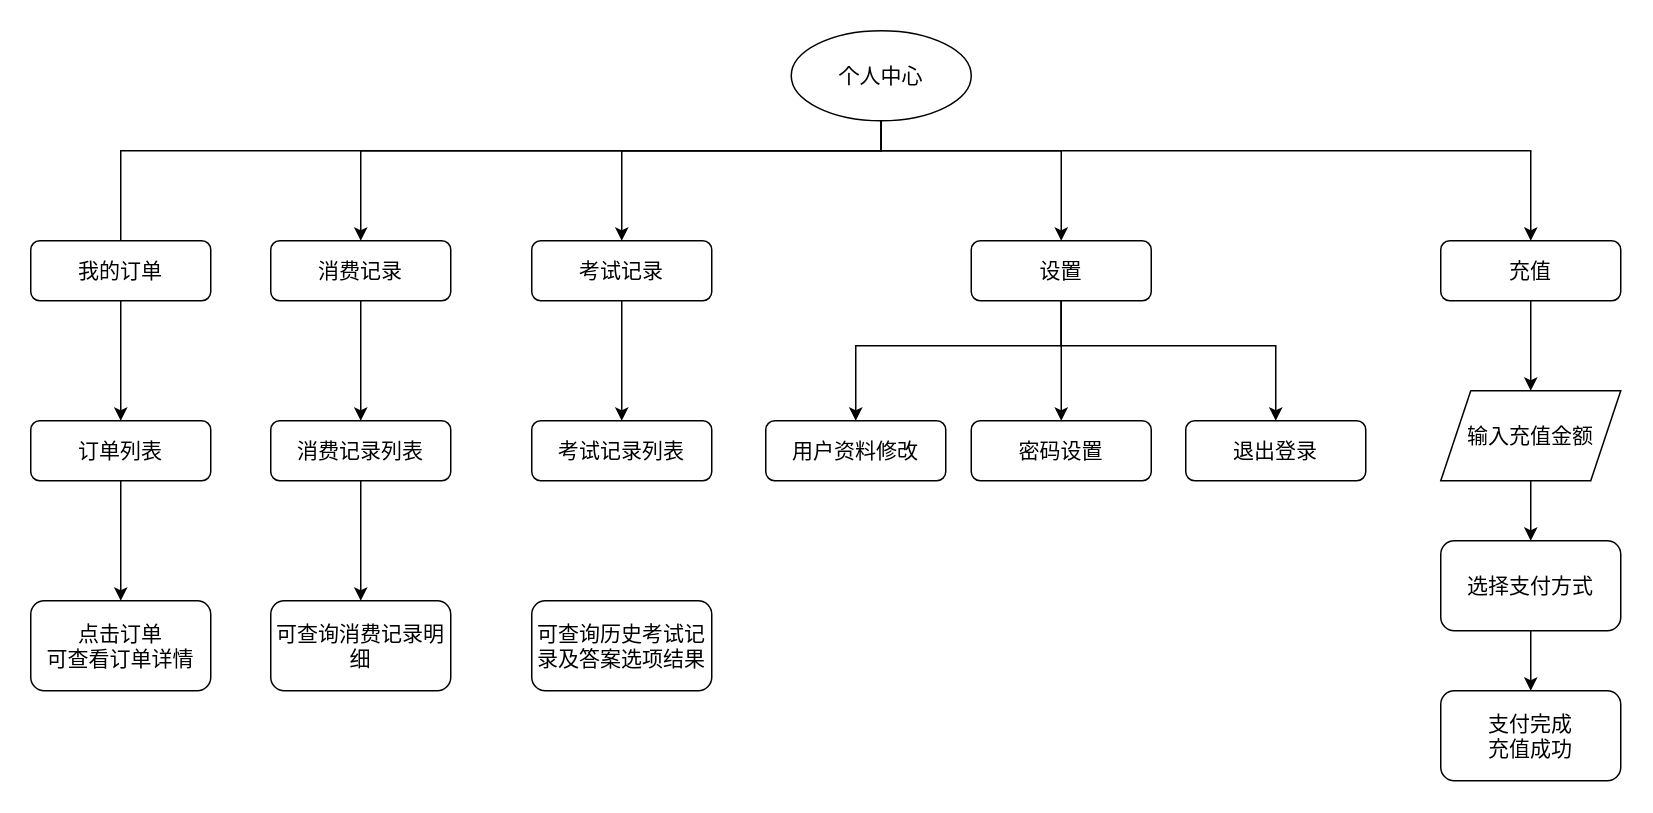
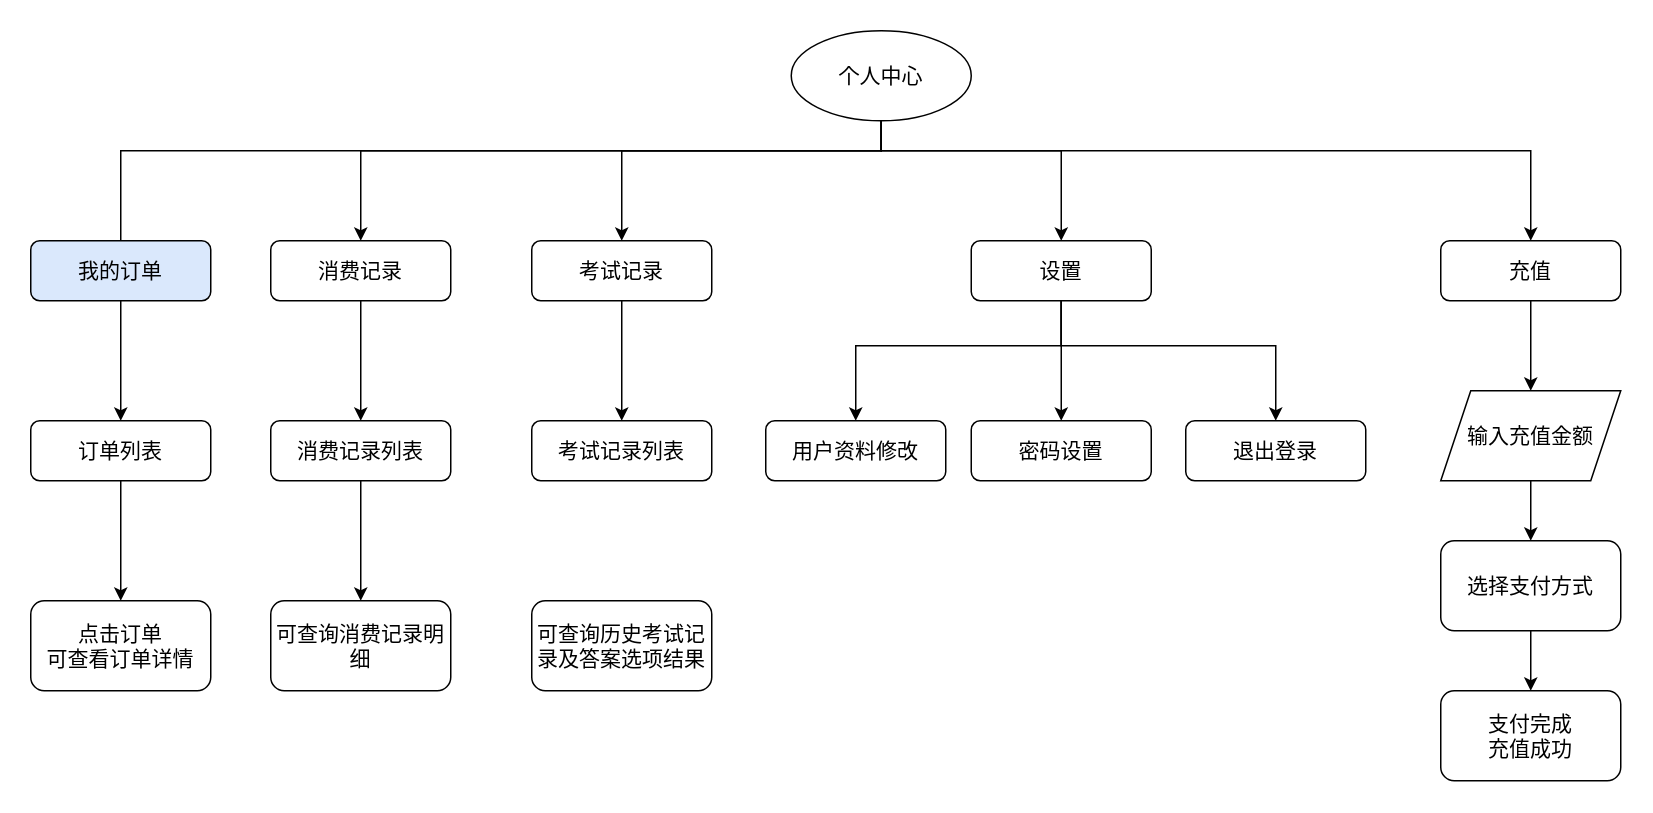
node "我的订单": fillcolor #ffffff -> #dae8fc
